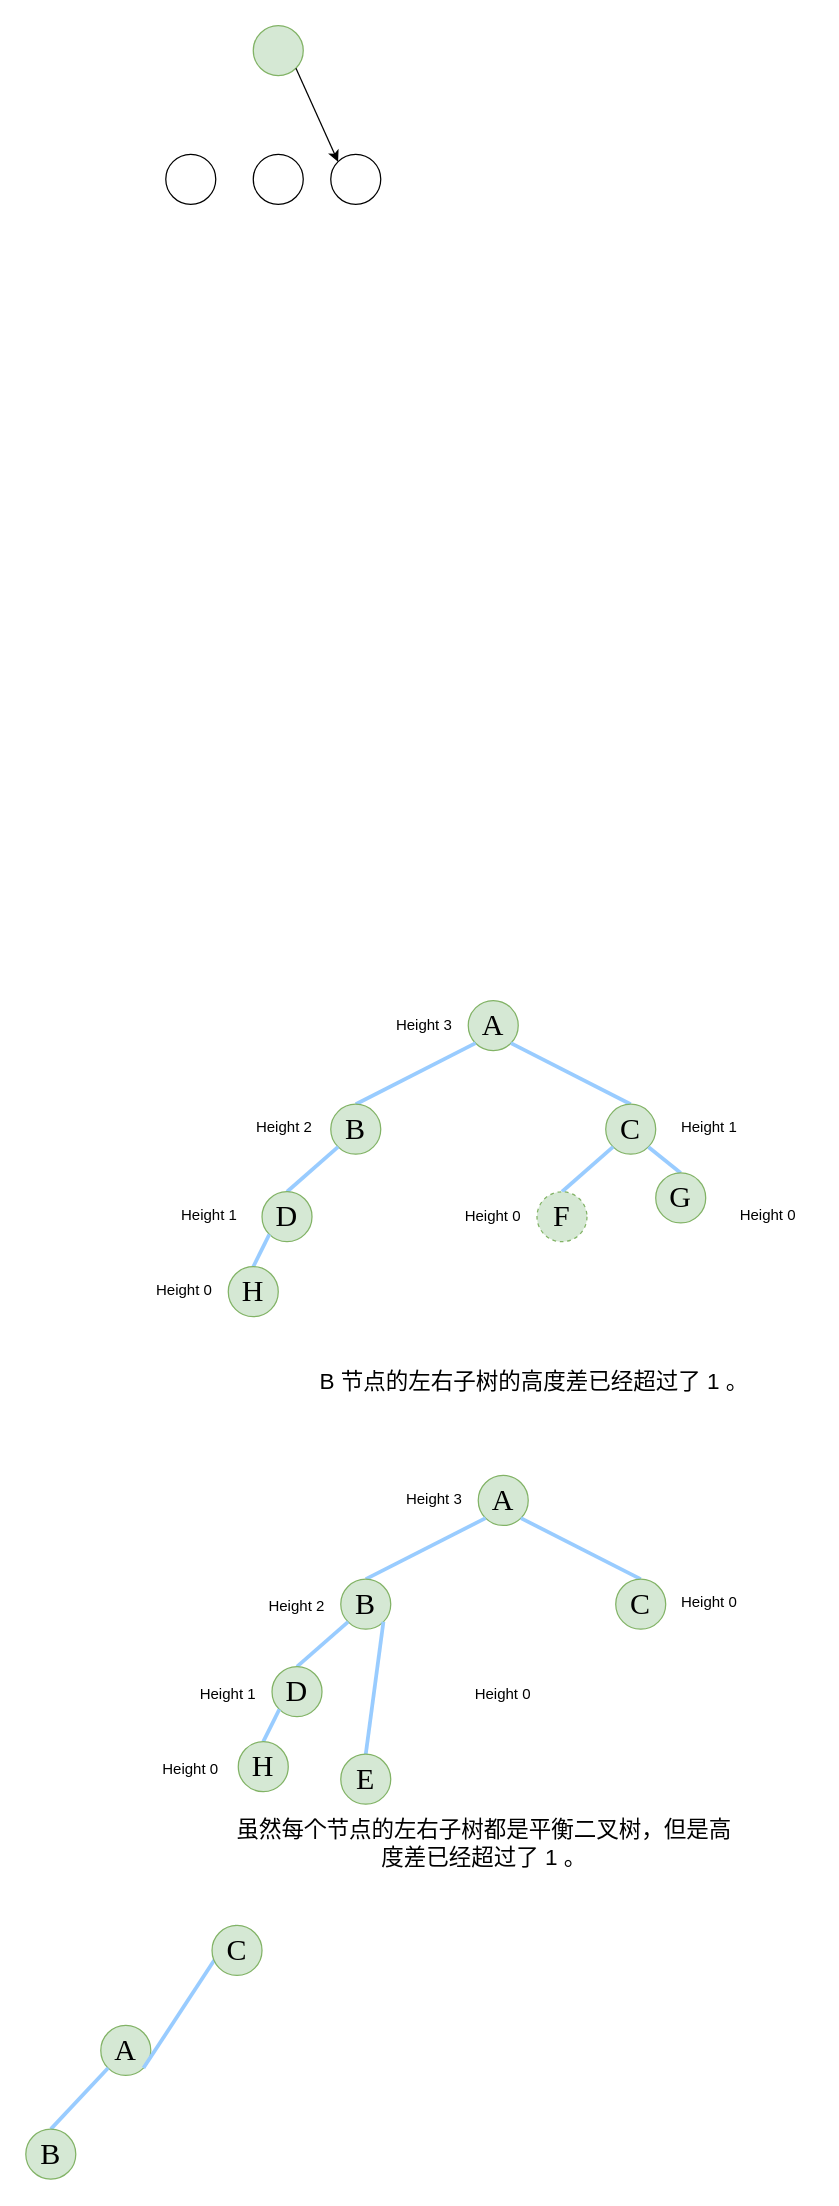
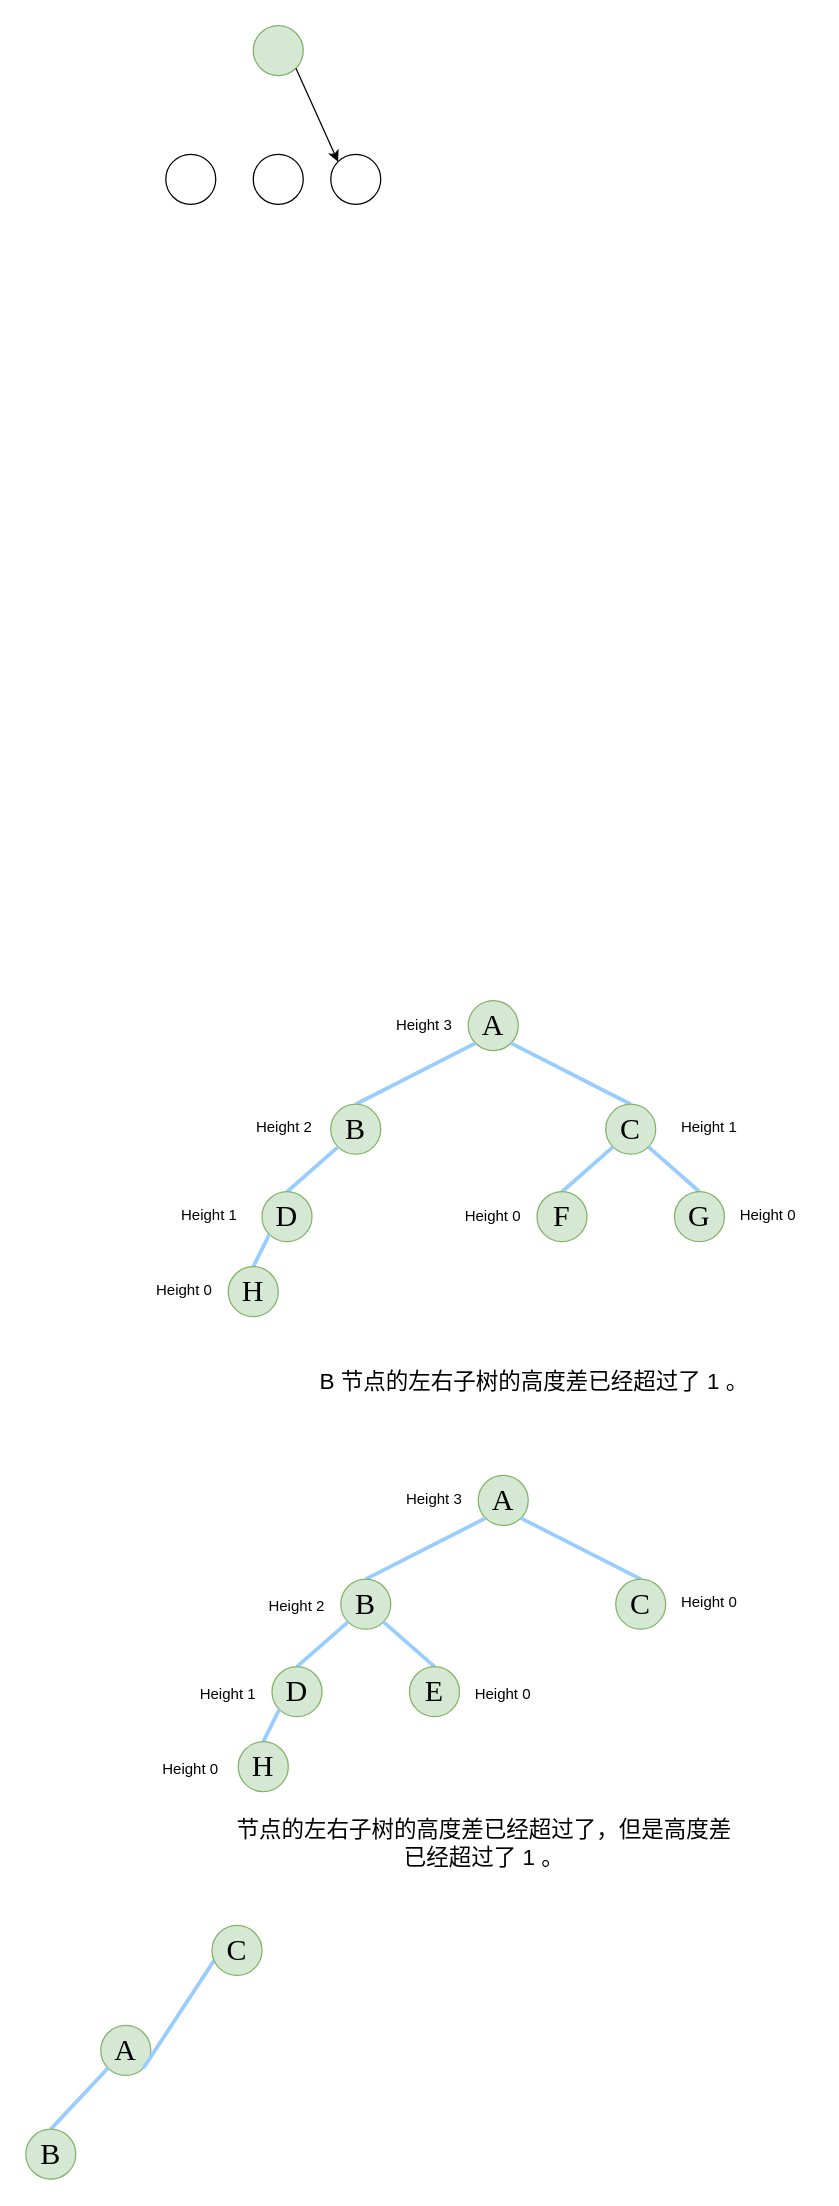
node "G": moved (681, 1198) -> (699, 1217)
node "F": style dashed -> solid
node "E": moved (366, 1779) -> (434, 1692)
node "虽然每个节点的左右子树都是平衡二叉树，但是高度差已经超过了 1 。": label "虽然每个节点的左右子树都是平衡二叉树，但是高度差已经超过了 1 。" -> "节点的左右子树的高度差已经超过了，但是高度差已经超过了 1 。"
